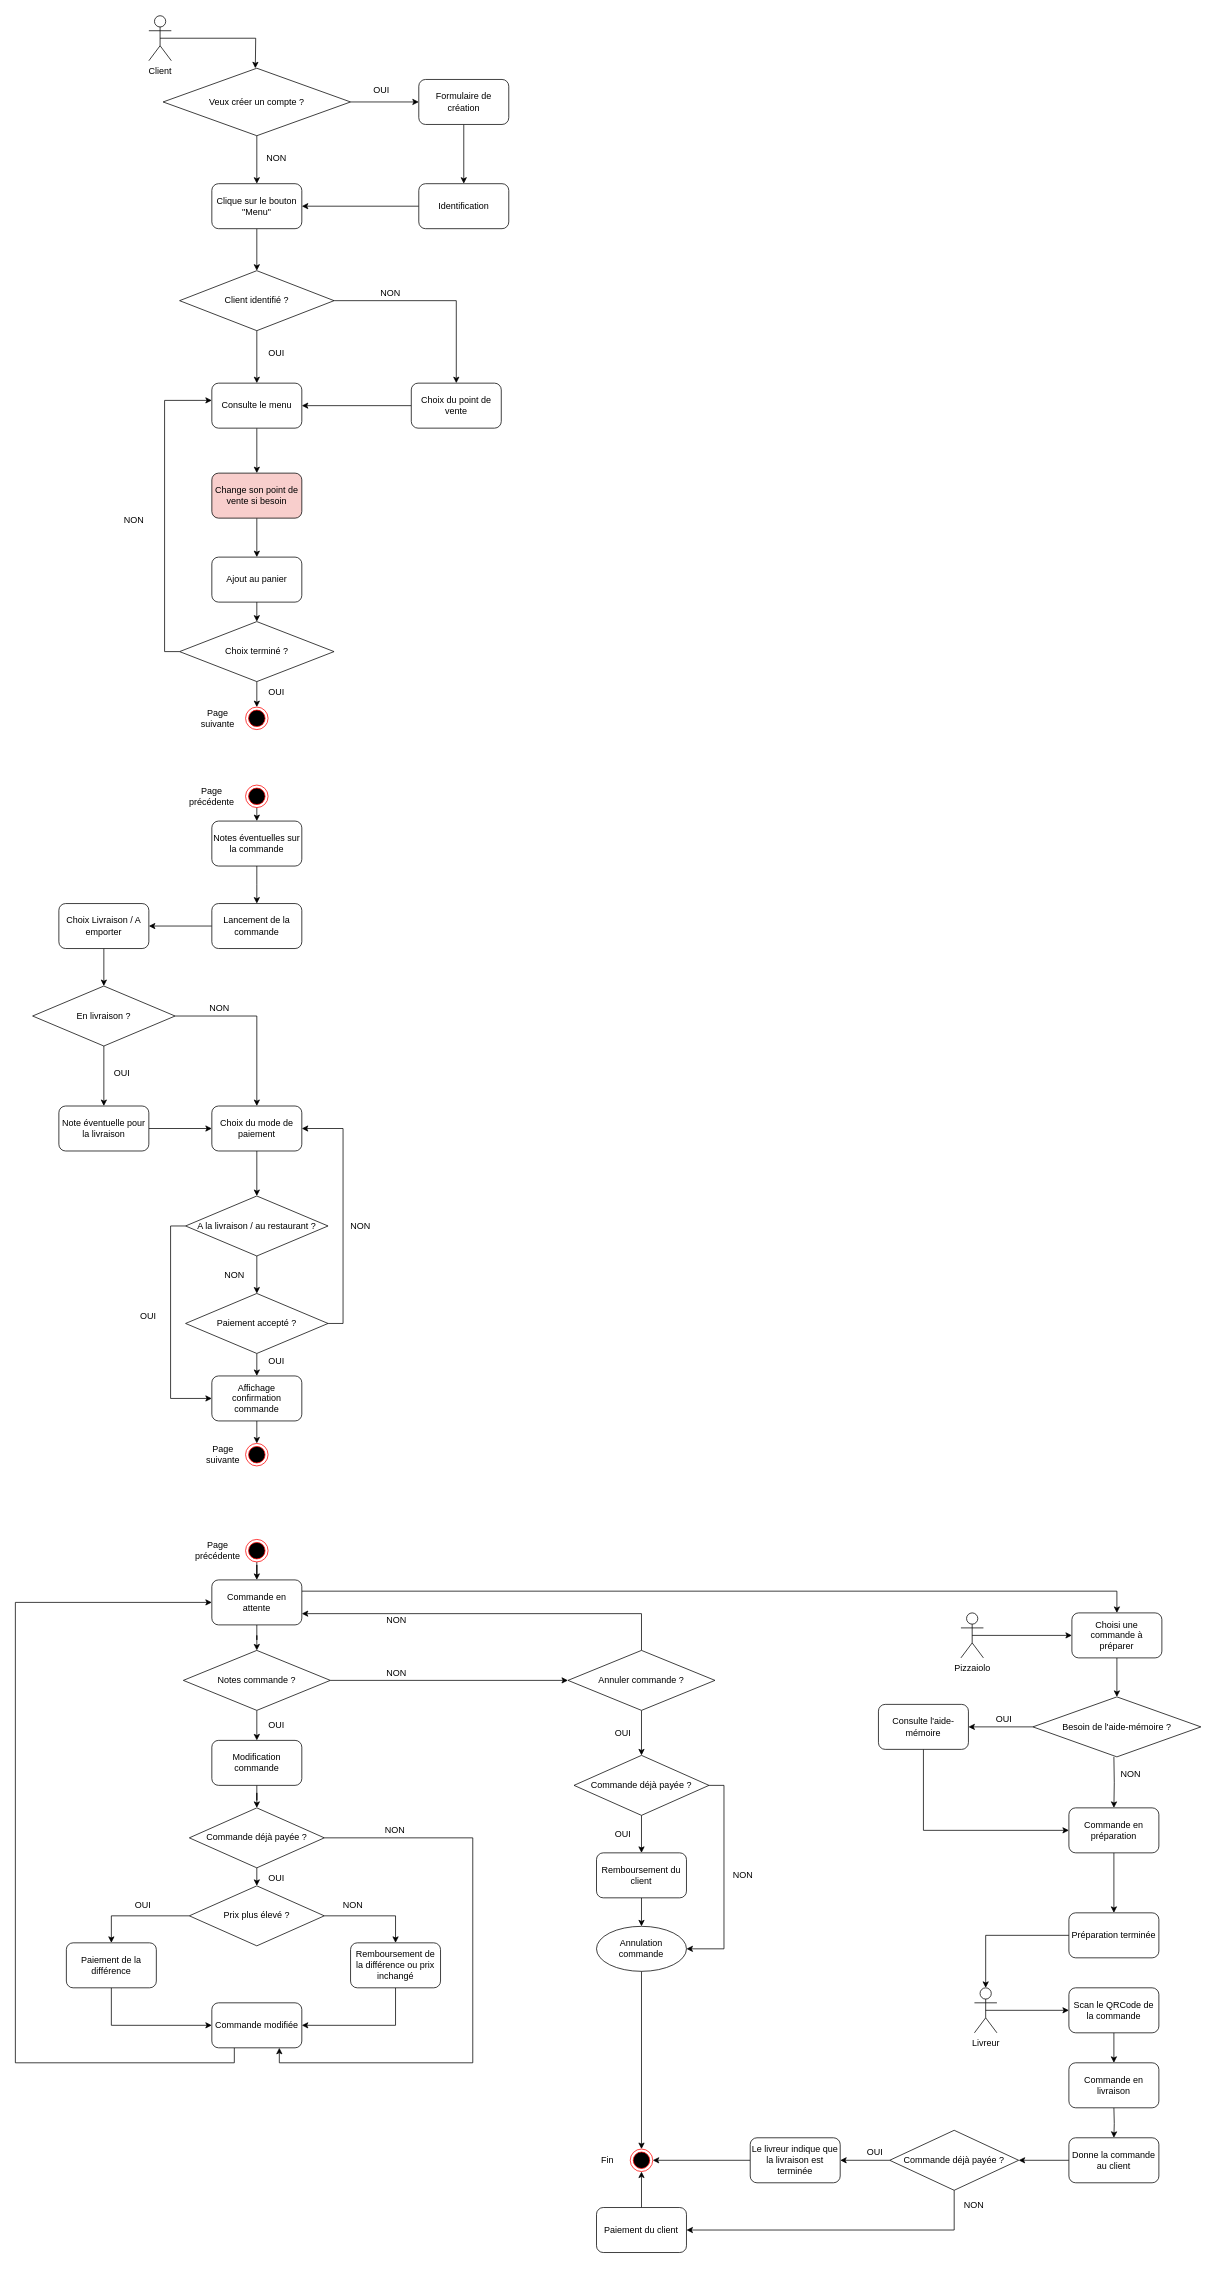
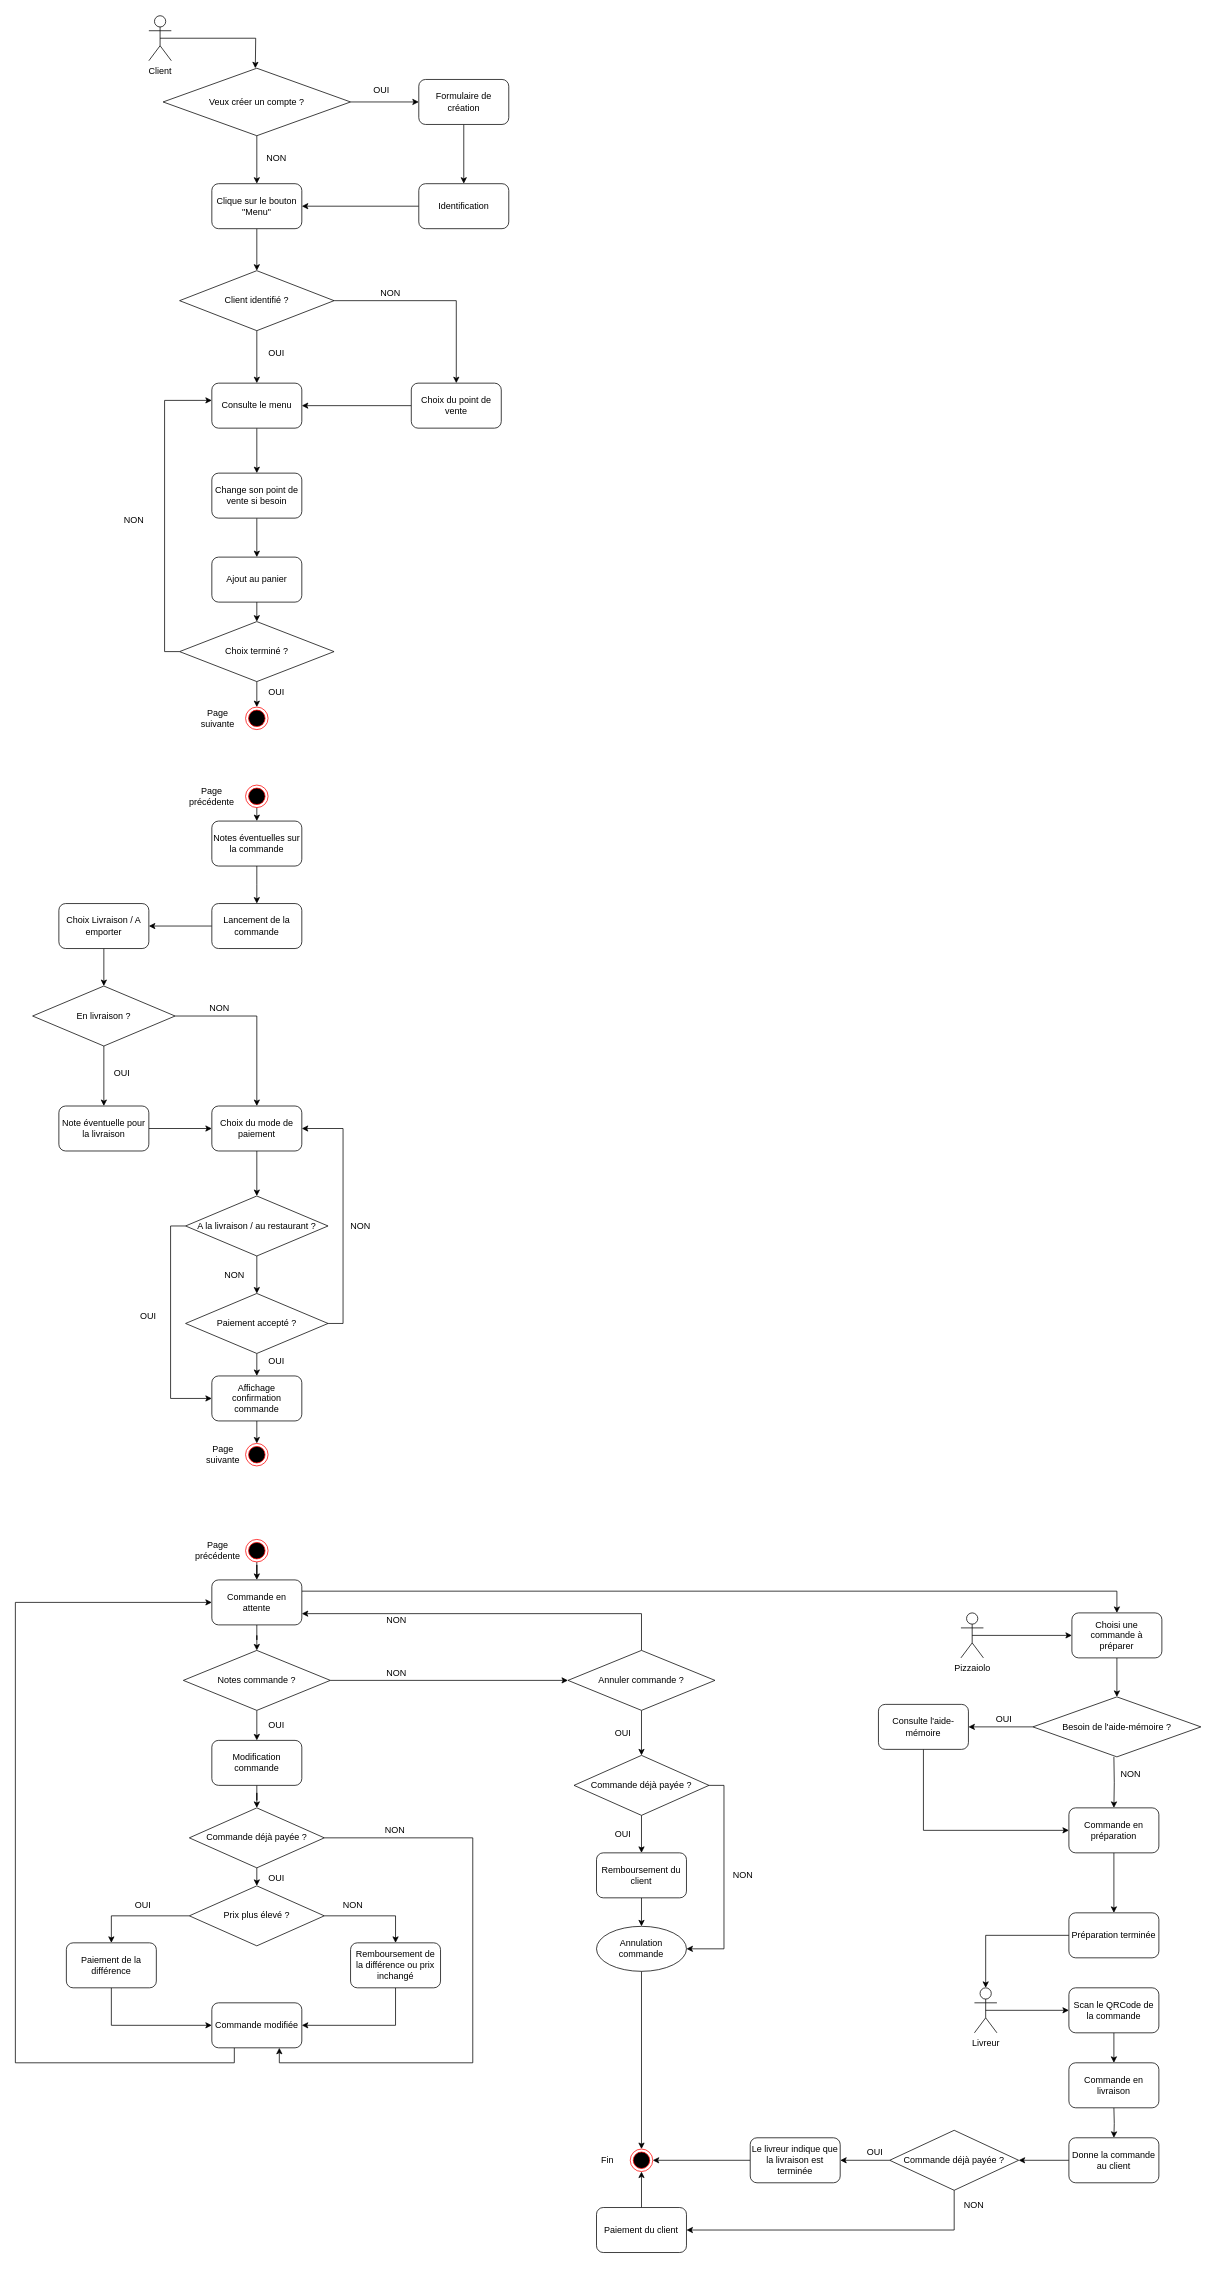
node "Change son point de vente si besoin": fillcolor #f8cecc -> #ffffff
